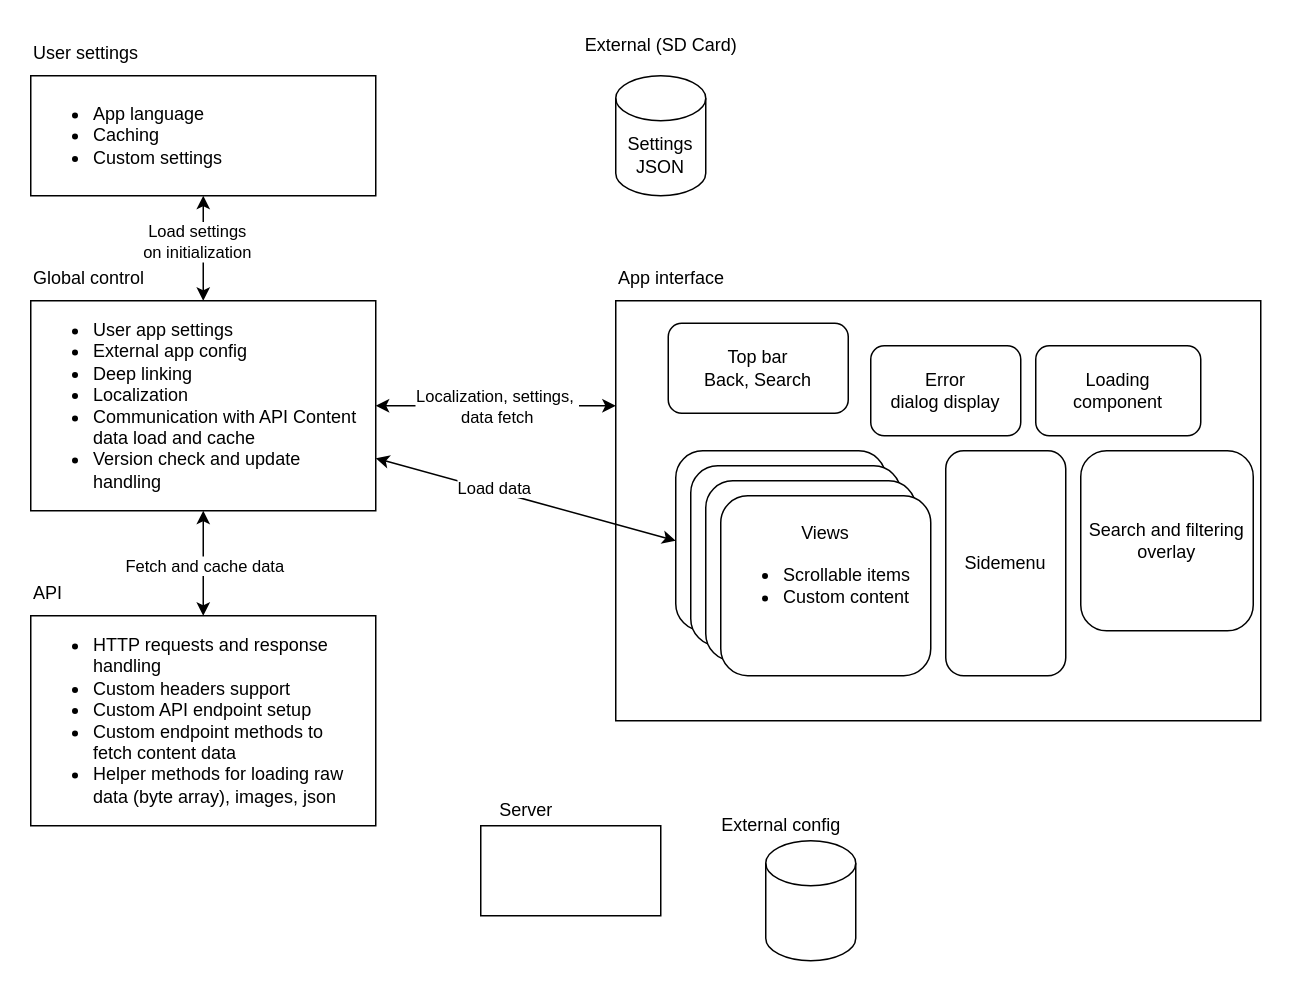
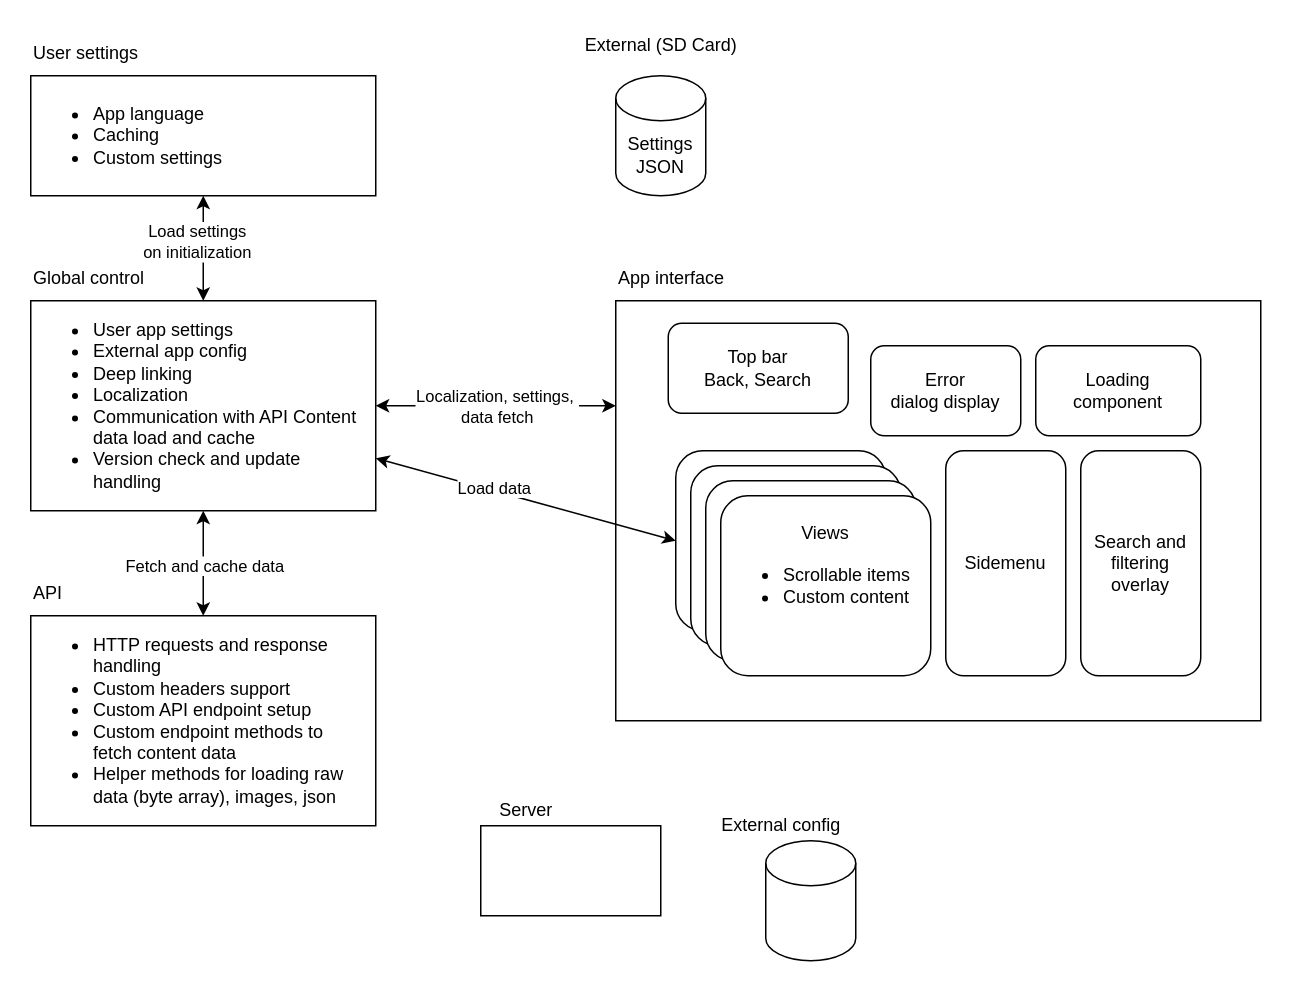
node "Search and filtering overlay": size 173x180 -> 120x225
